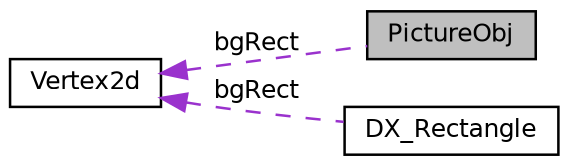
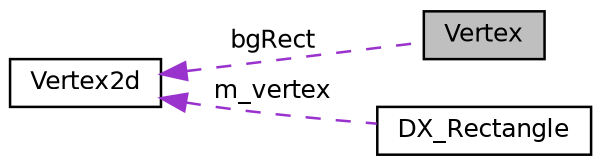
node "PictureObj": label "PictureObj" -> "Vertex"
edge "DX_Rectangle" -> "Vertex2d": label " bgRect" -> " m_vertex"
